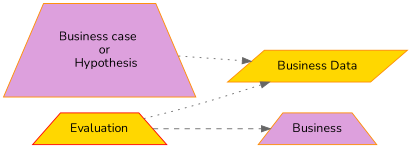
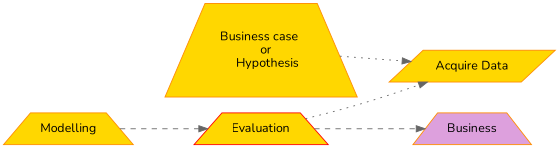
node "Business case or Hypothesis": fillcolor plum -> gold
node "Business Data": label "Business Data" -> "Acquire Data"
node "Modelling": added
